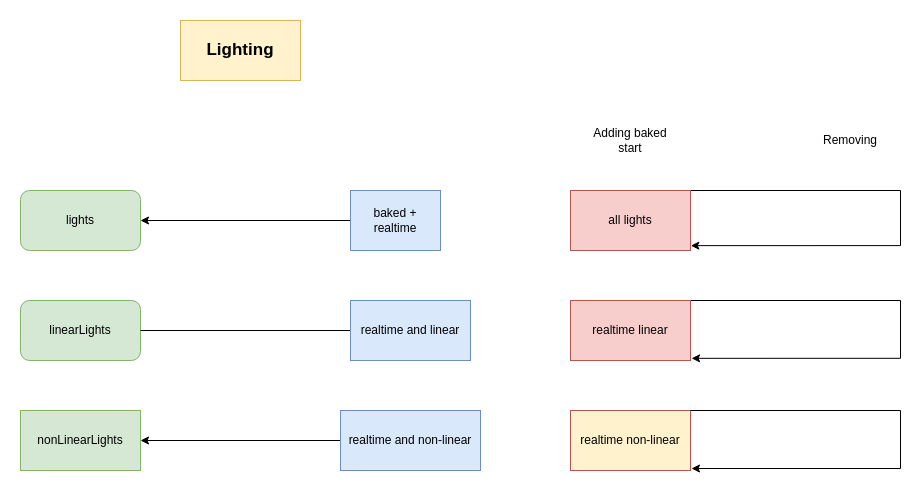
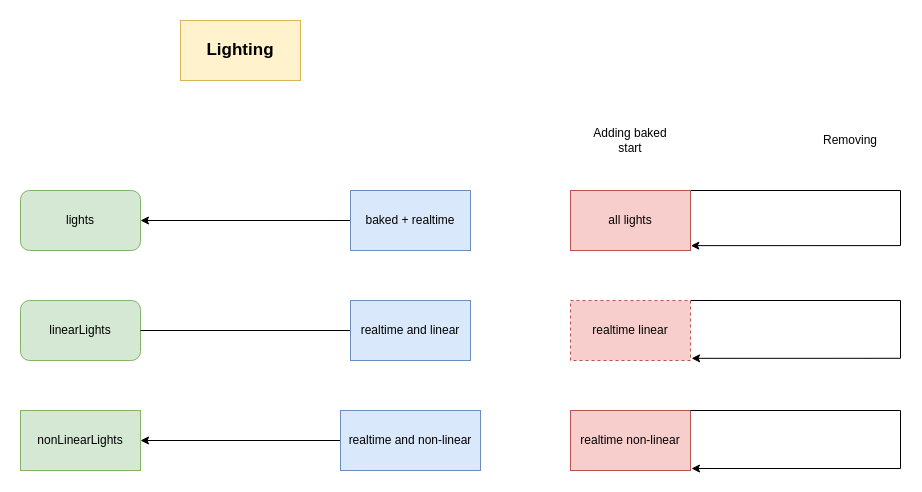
node "baked + realtime": size 90x60 -> 120x60
node "realtime linear": style solid -> dashed
node "realtime non-linear": fillcolor #fff2cc -> #f8cecc
